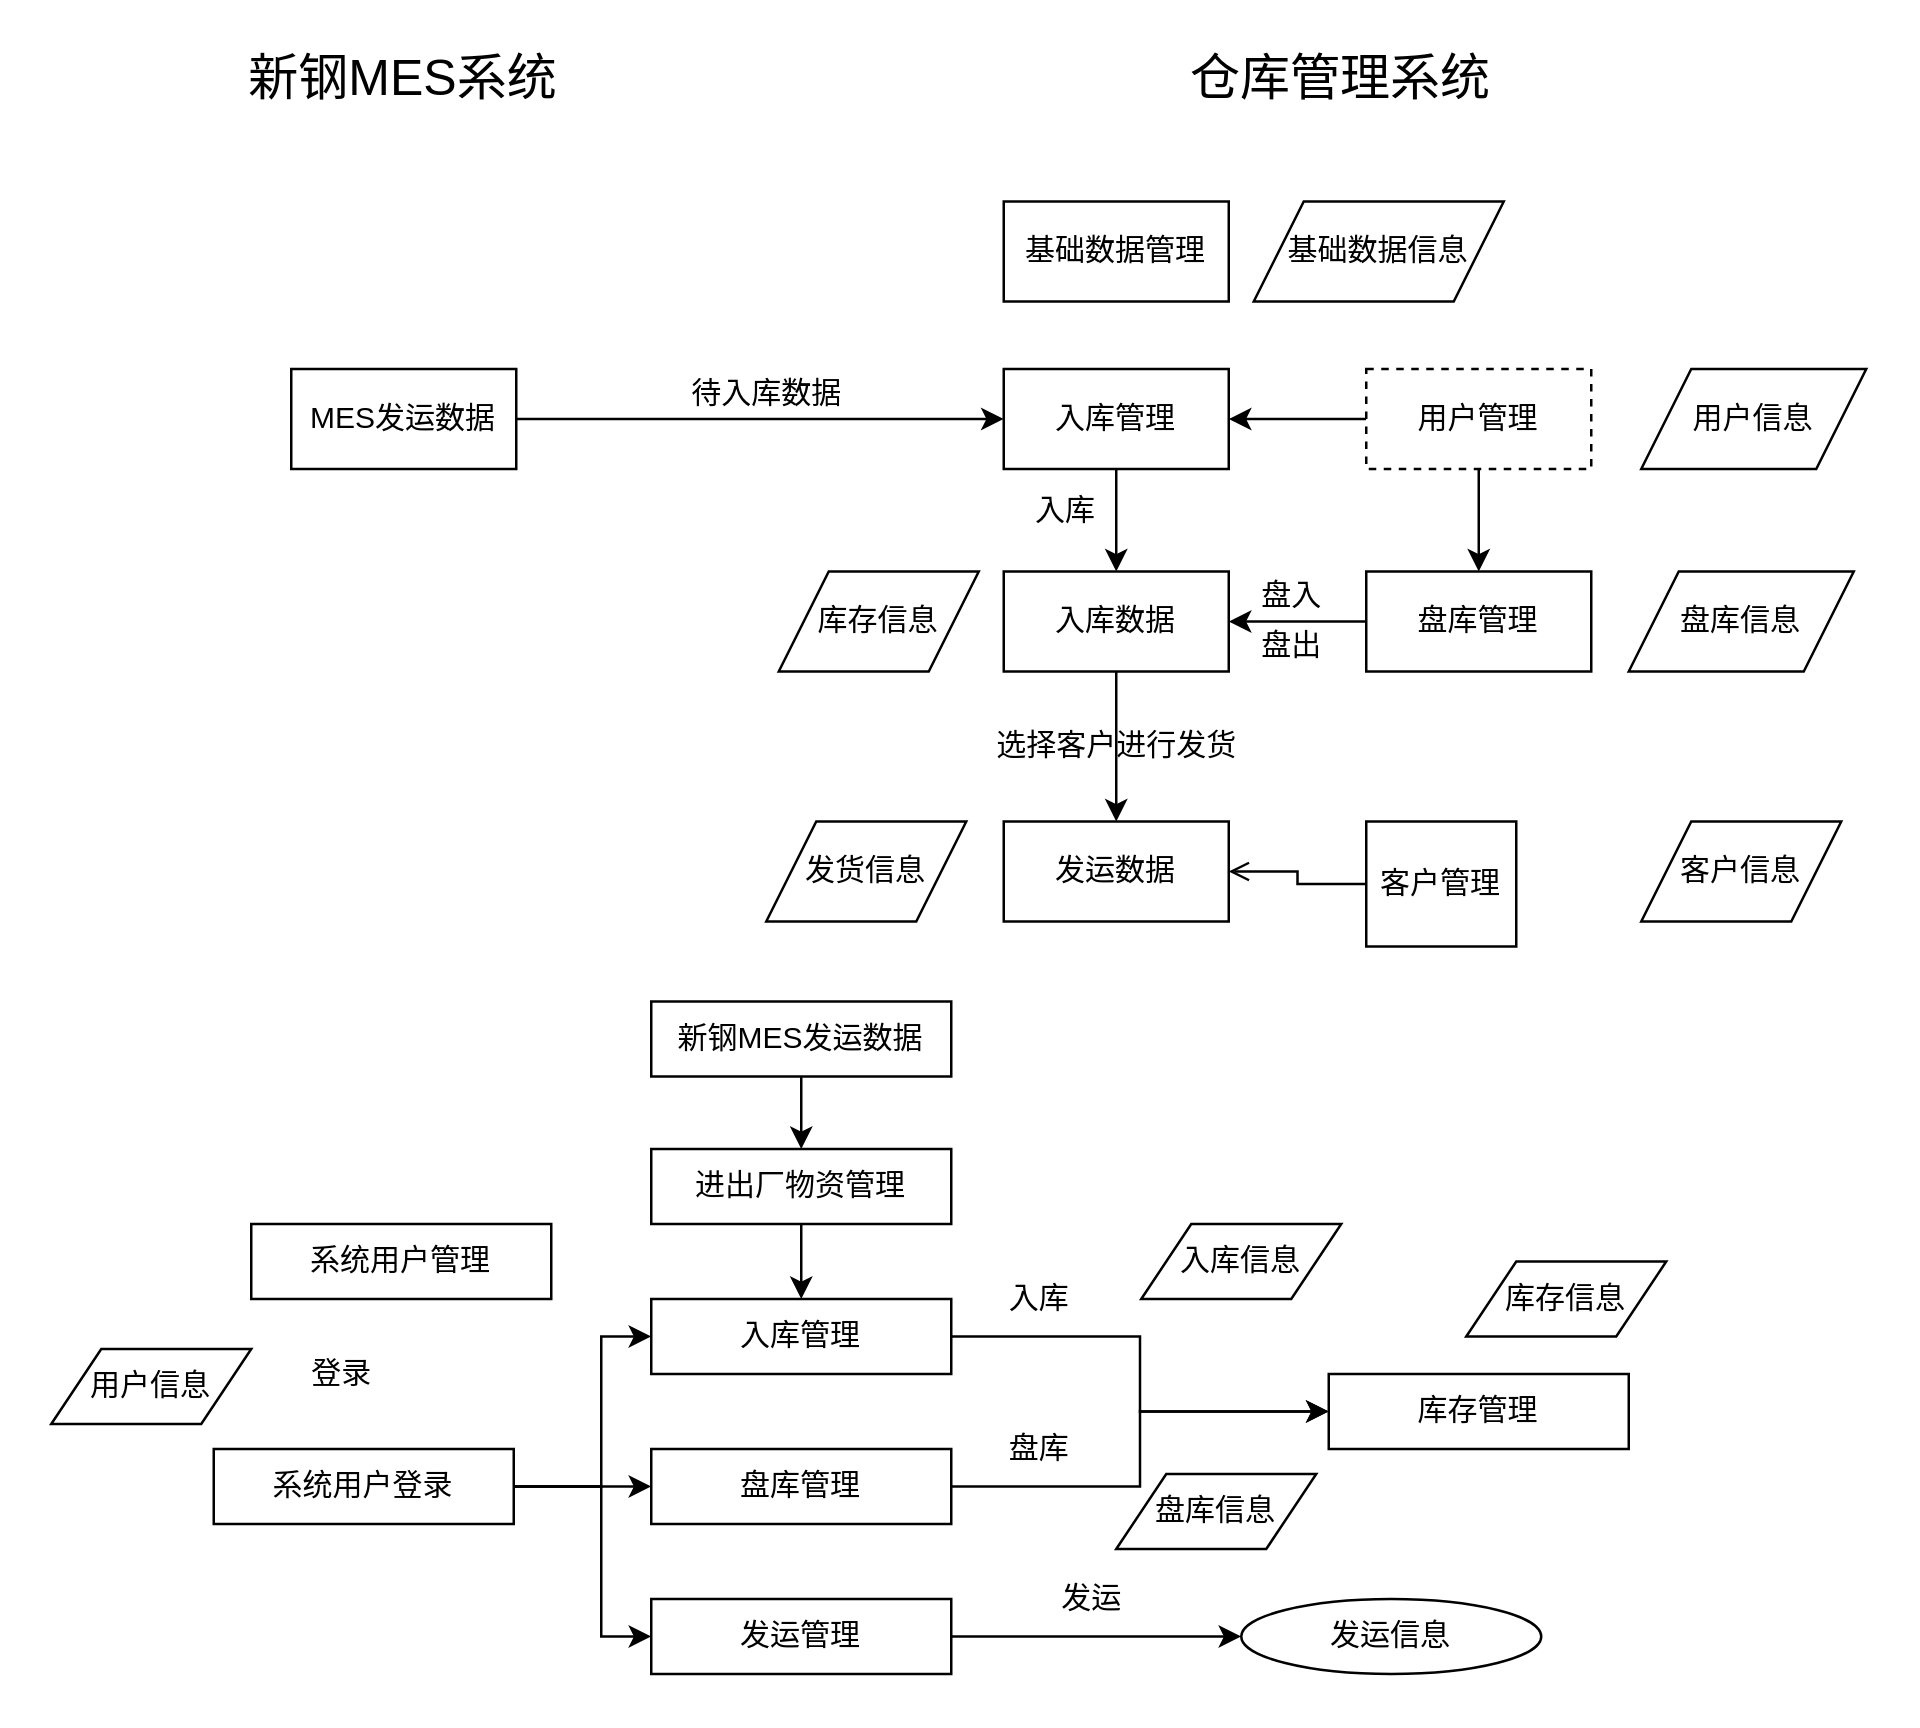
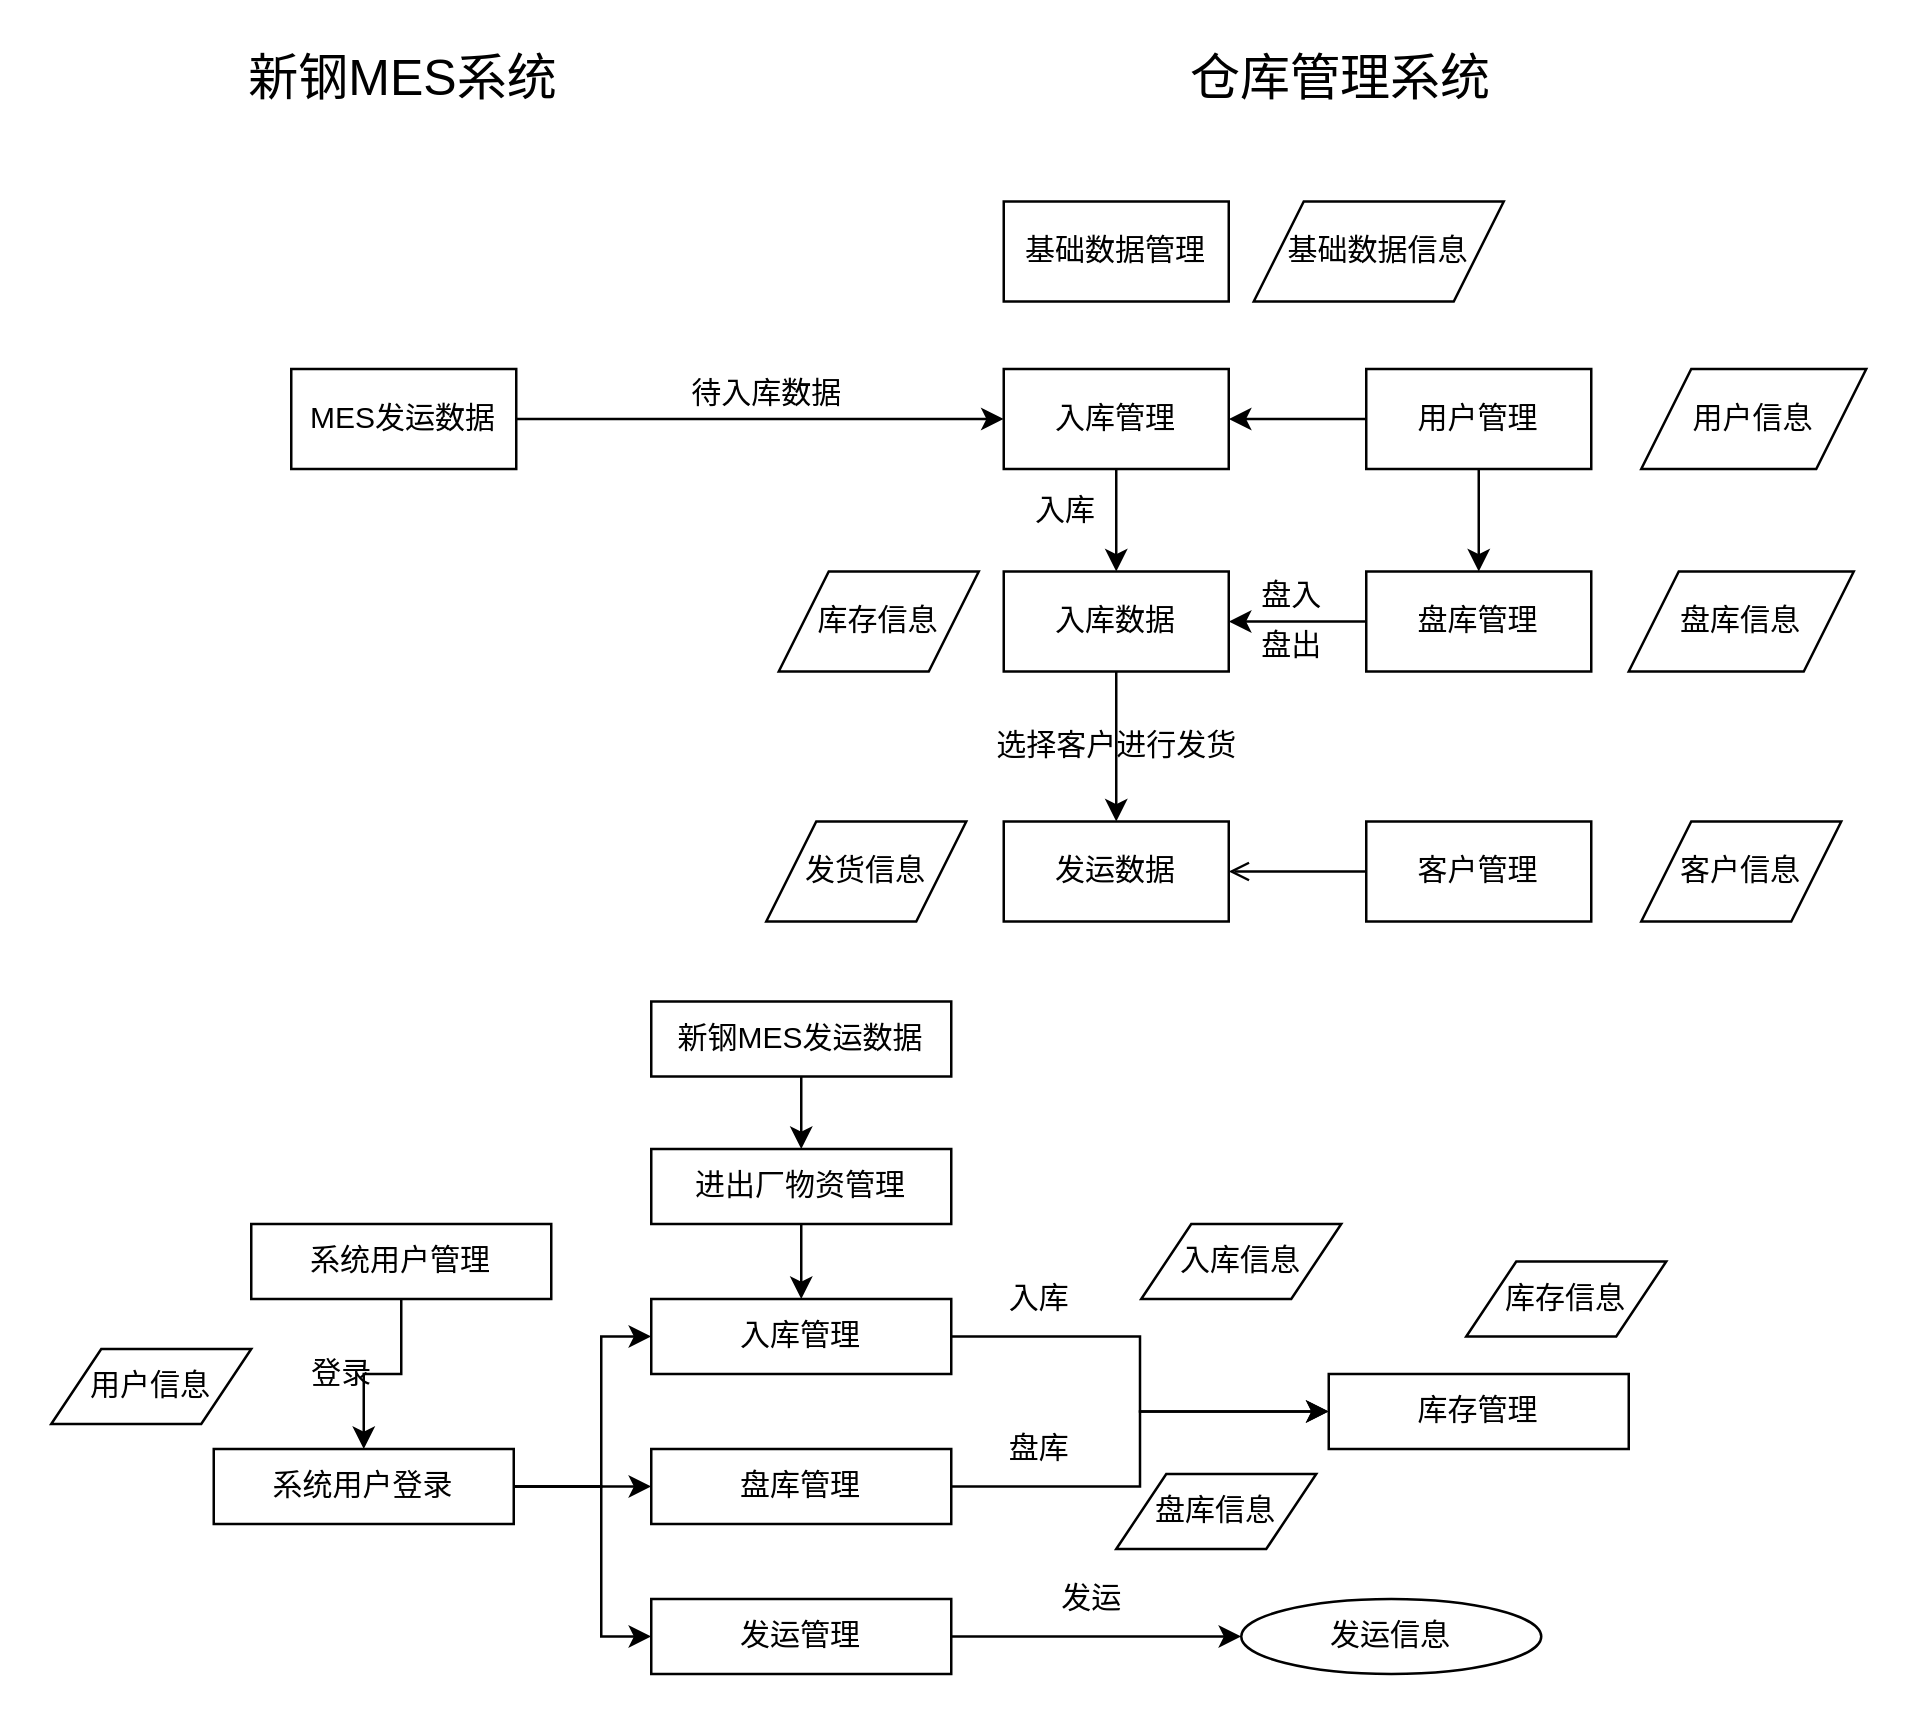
node "用户管理": style dashed -> solid
node "客户管理": size 150x125 -> 225x100
edge "系统用户管理" -> "系统用户登录": added
